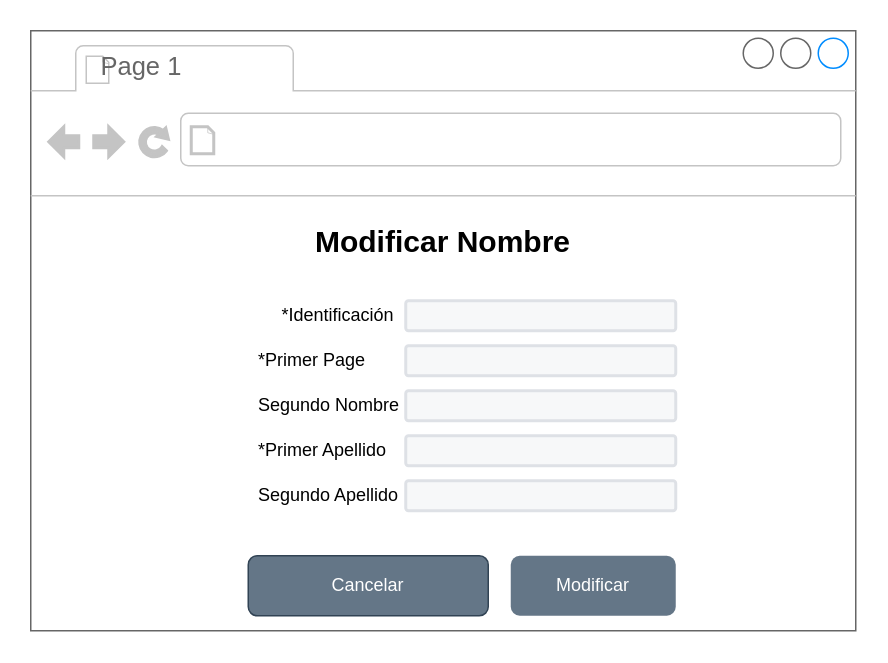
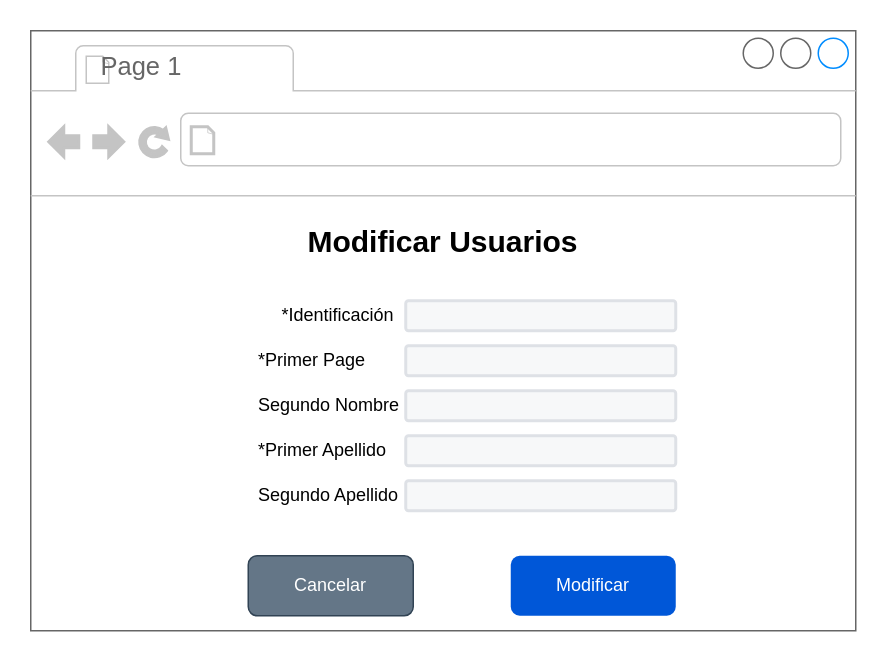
node "Modificar Nombre": label "Modificar Nombre" -> "Modificar Usuarios"
node "Cancelar": size 240x60 -> 165x60
node "Modificar": fillcolor #647687 -> #0057d8
